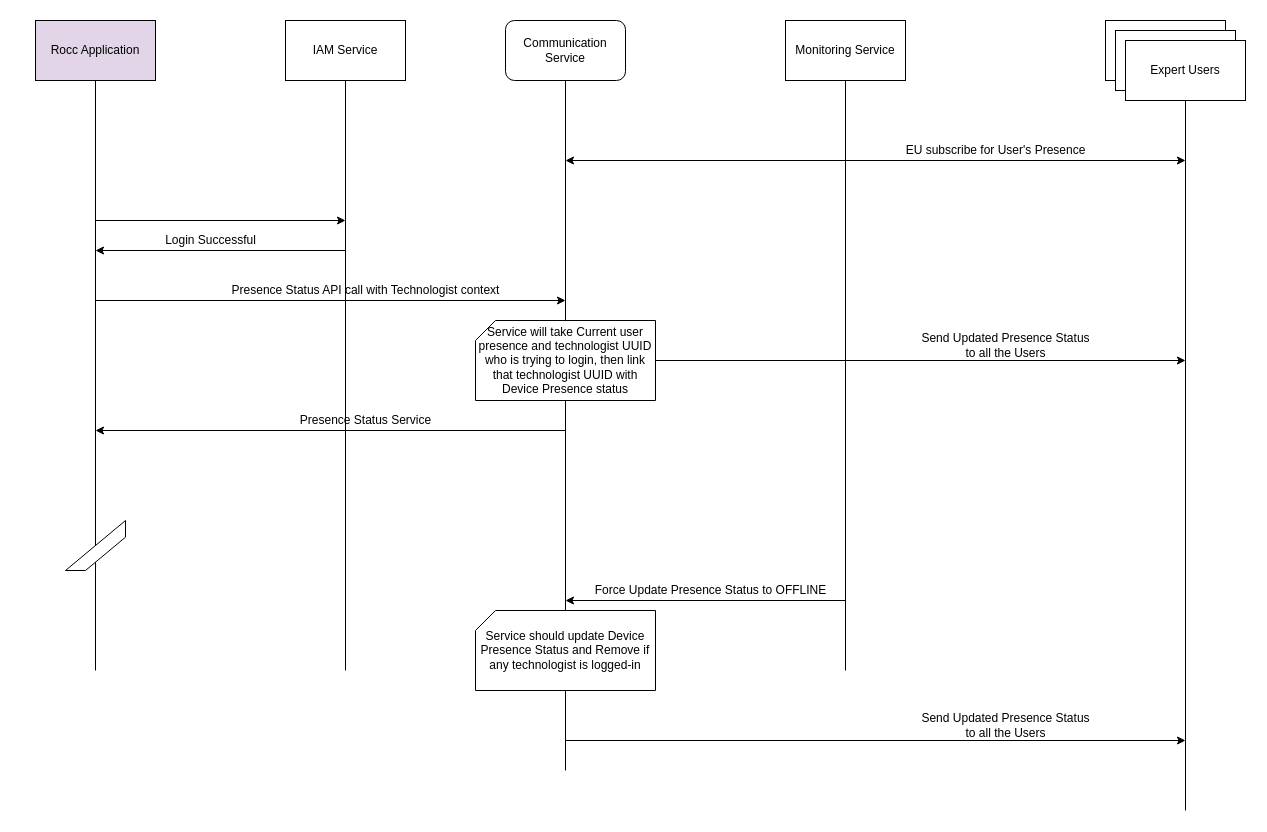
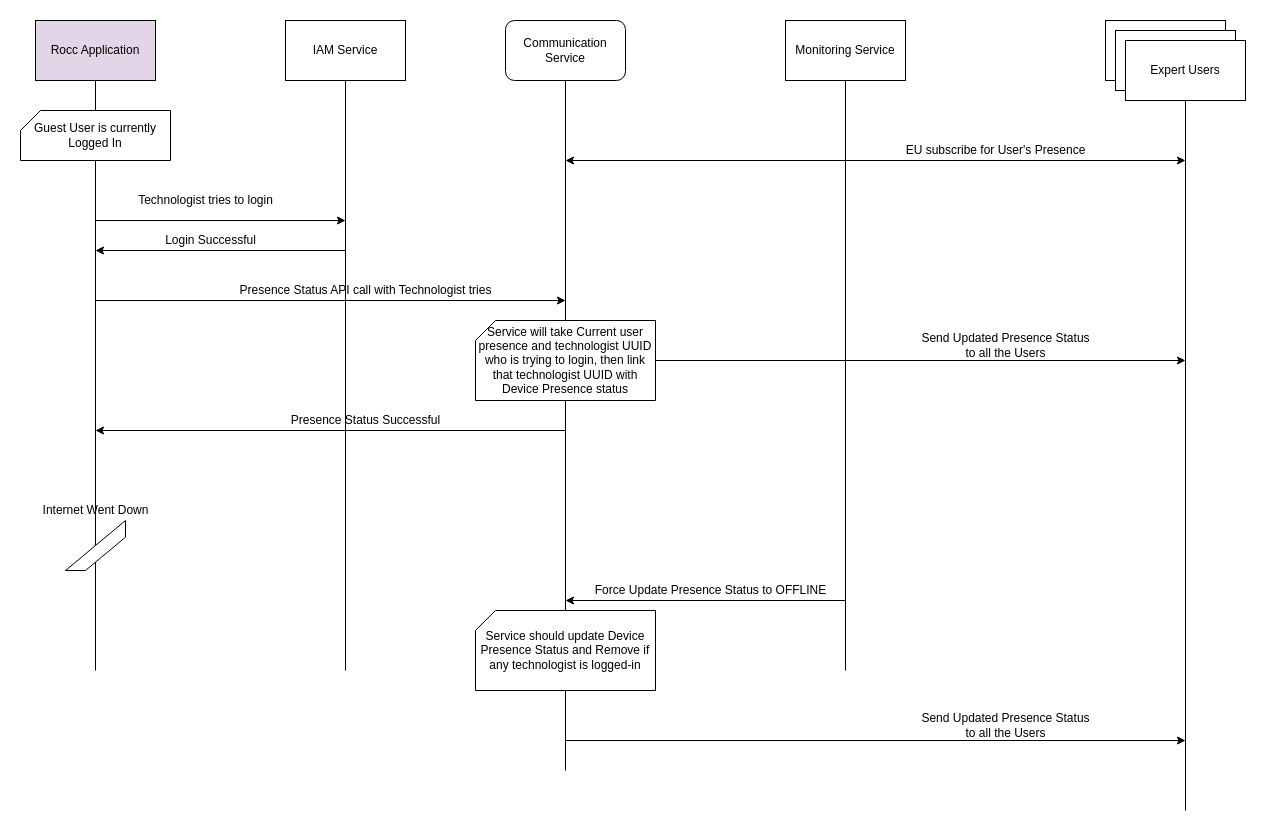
node "Guest User is currently Logged In": added
node "Technologist tries to login": added
node "Presence Status API call with Technologist context": label "Presence Status API call with Technologist context" -> "Presence Status API call with Technologist tries"
node "Presence Status Service": label "Presence Status Service" -> "Presence Status Successful"
node "Internet Went Down": added
